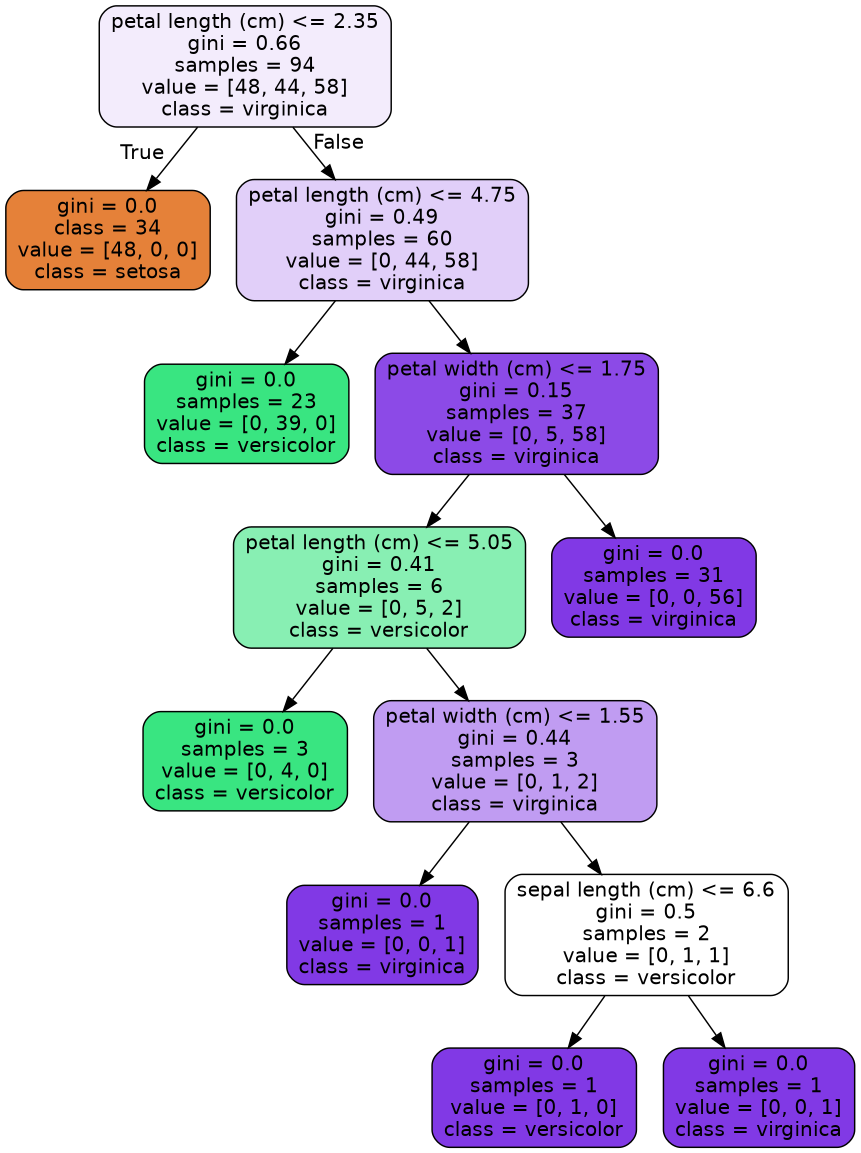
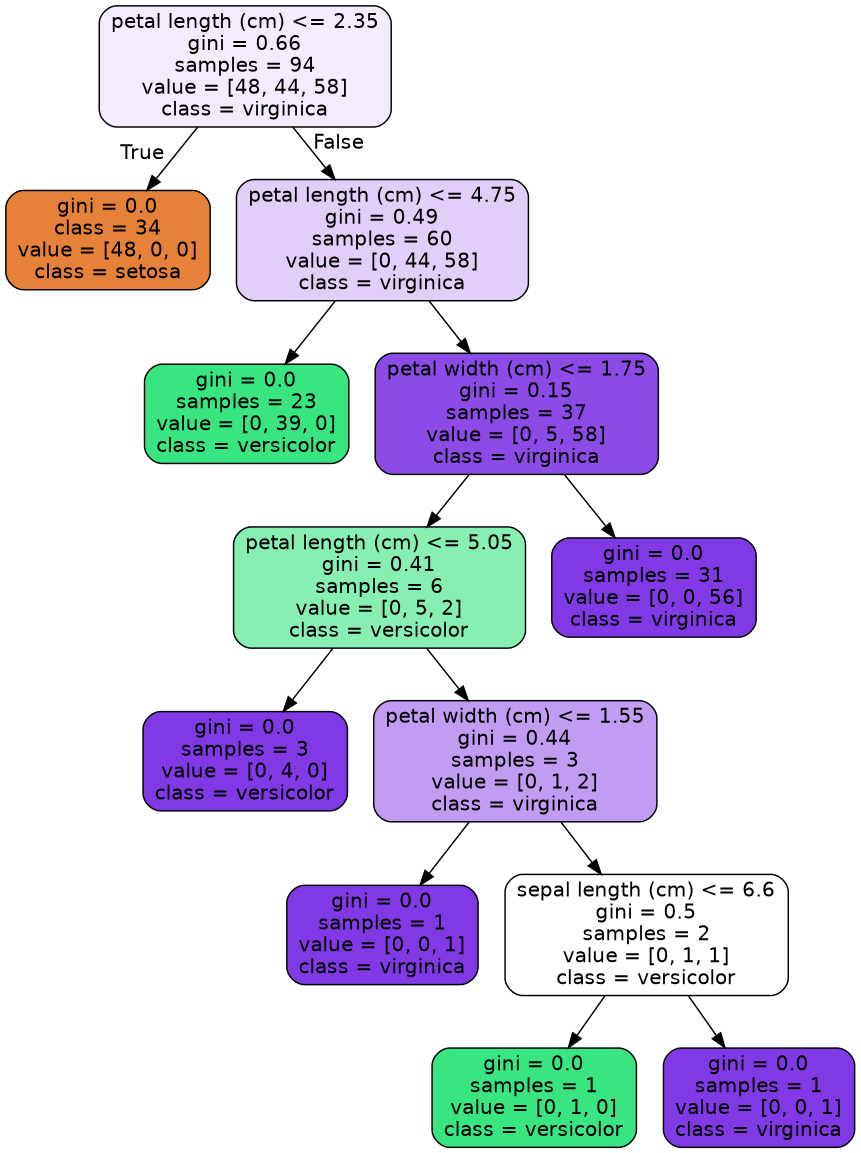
node "gini = 0.0 samples = 3 value = [0, 4, 0] class = versicolor": fillcolor #39e581 -> #8139e5
node "gini = 0.0 samples = 1 value = [0, 1, 0] class = versicolor": fillcolor #8139e5 -> #39e581
